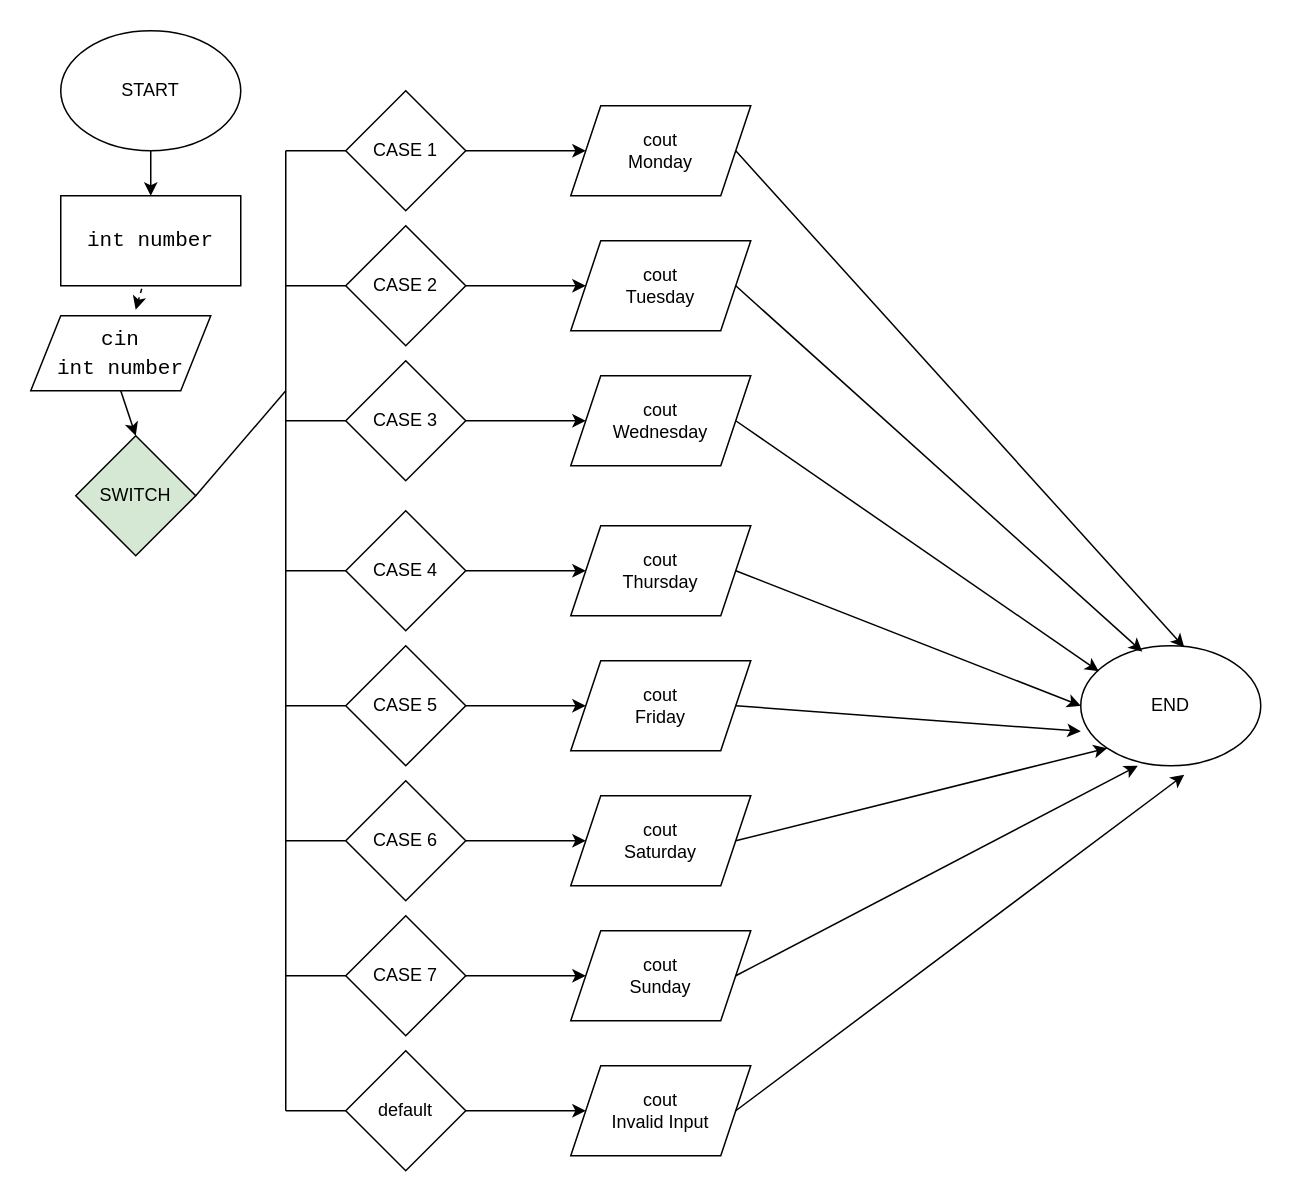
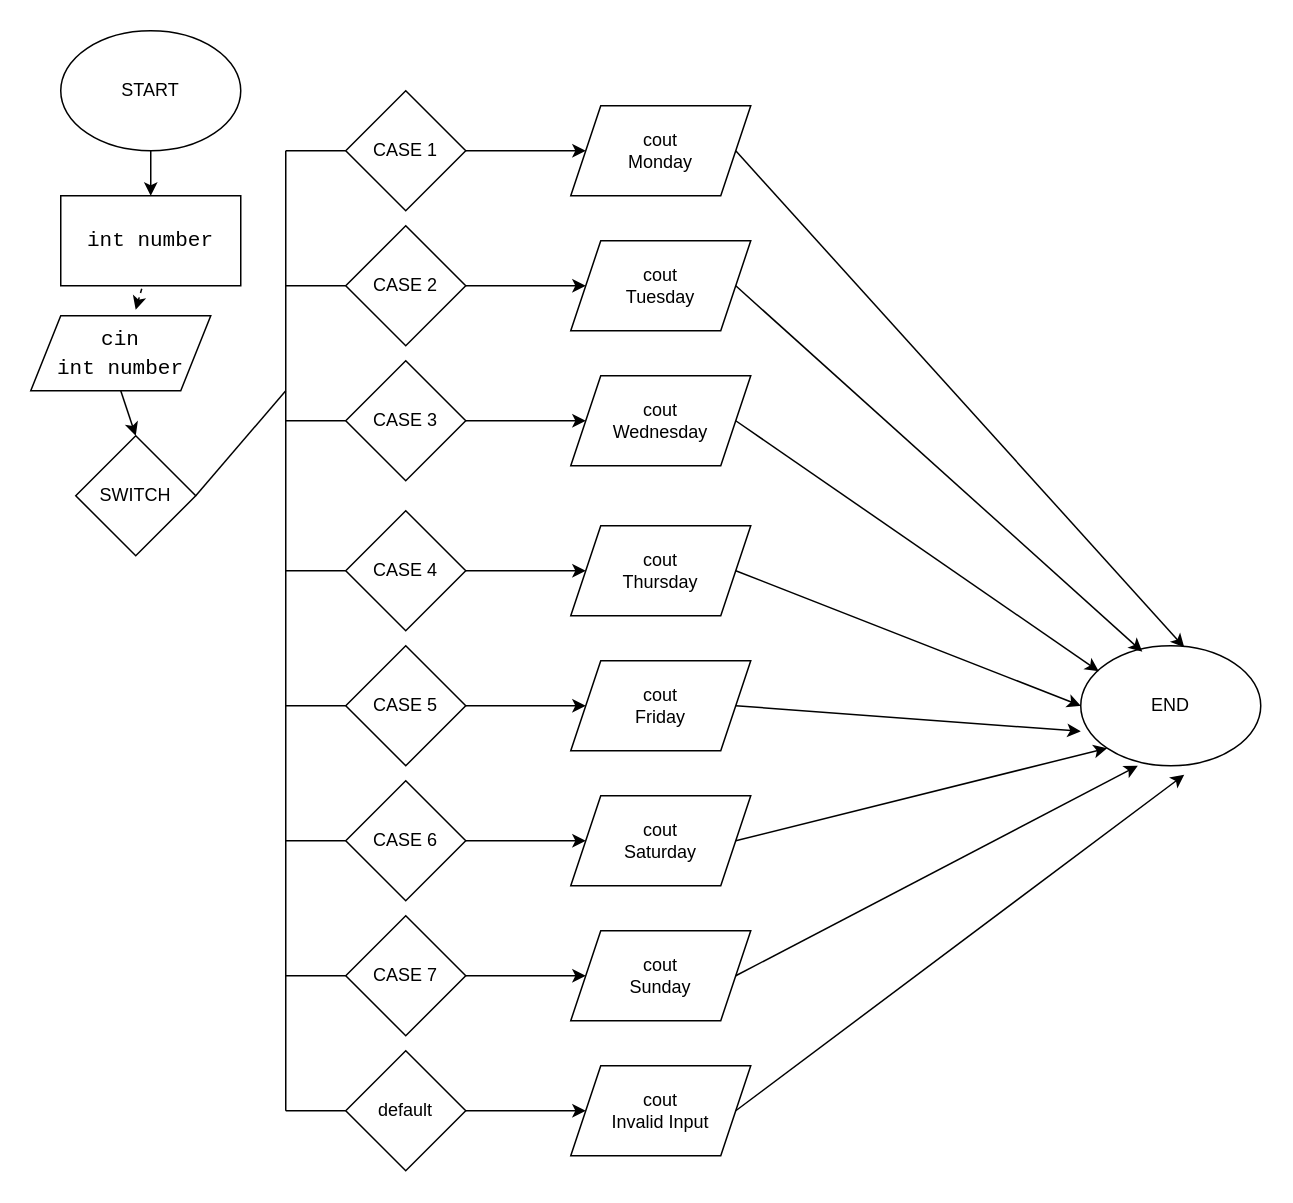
node "SWITCH": fillcolor #d5e8d4 -> #ffffff
